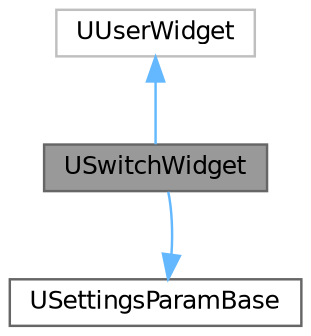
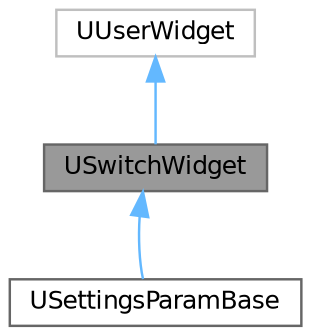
edge "USwitchWidget" -> "USettingsParamBase": reversed
